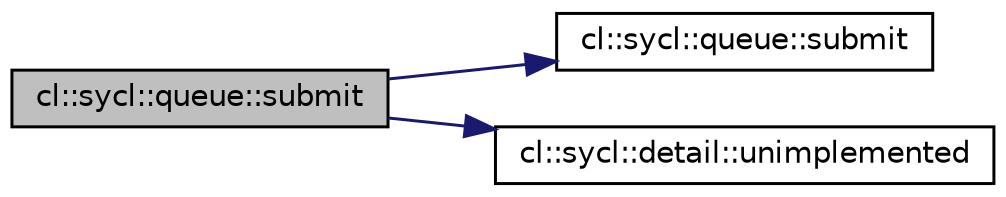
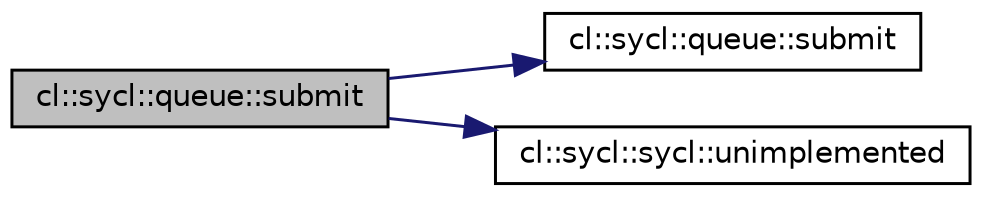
node "cl::sycl::detail::unimplemented": label "cl::sycl::detail::unimplemented" -> "cl::sycl::sycl::unimplemented"
